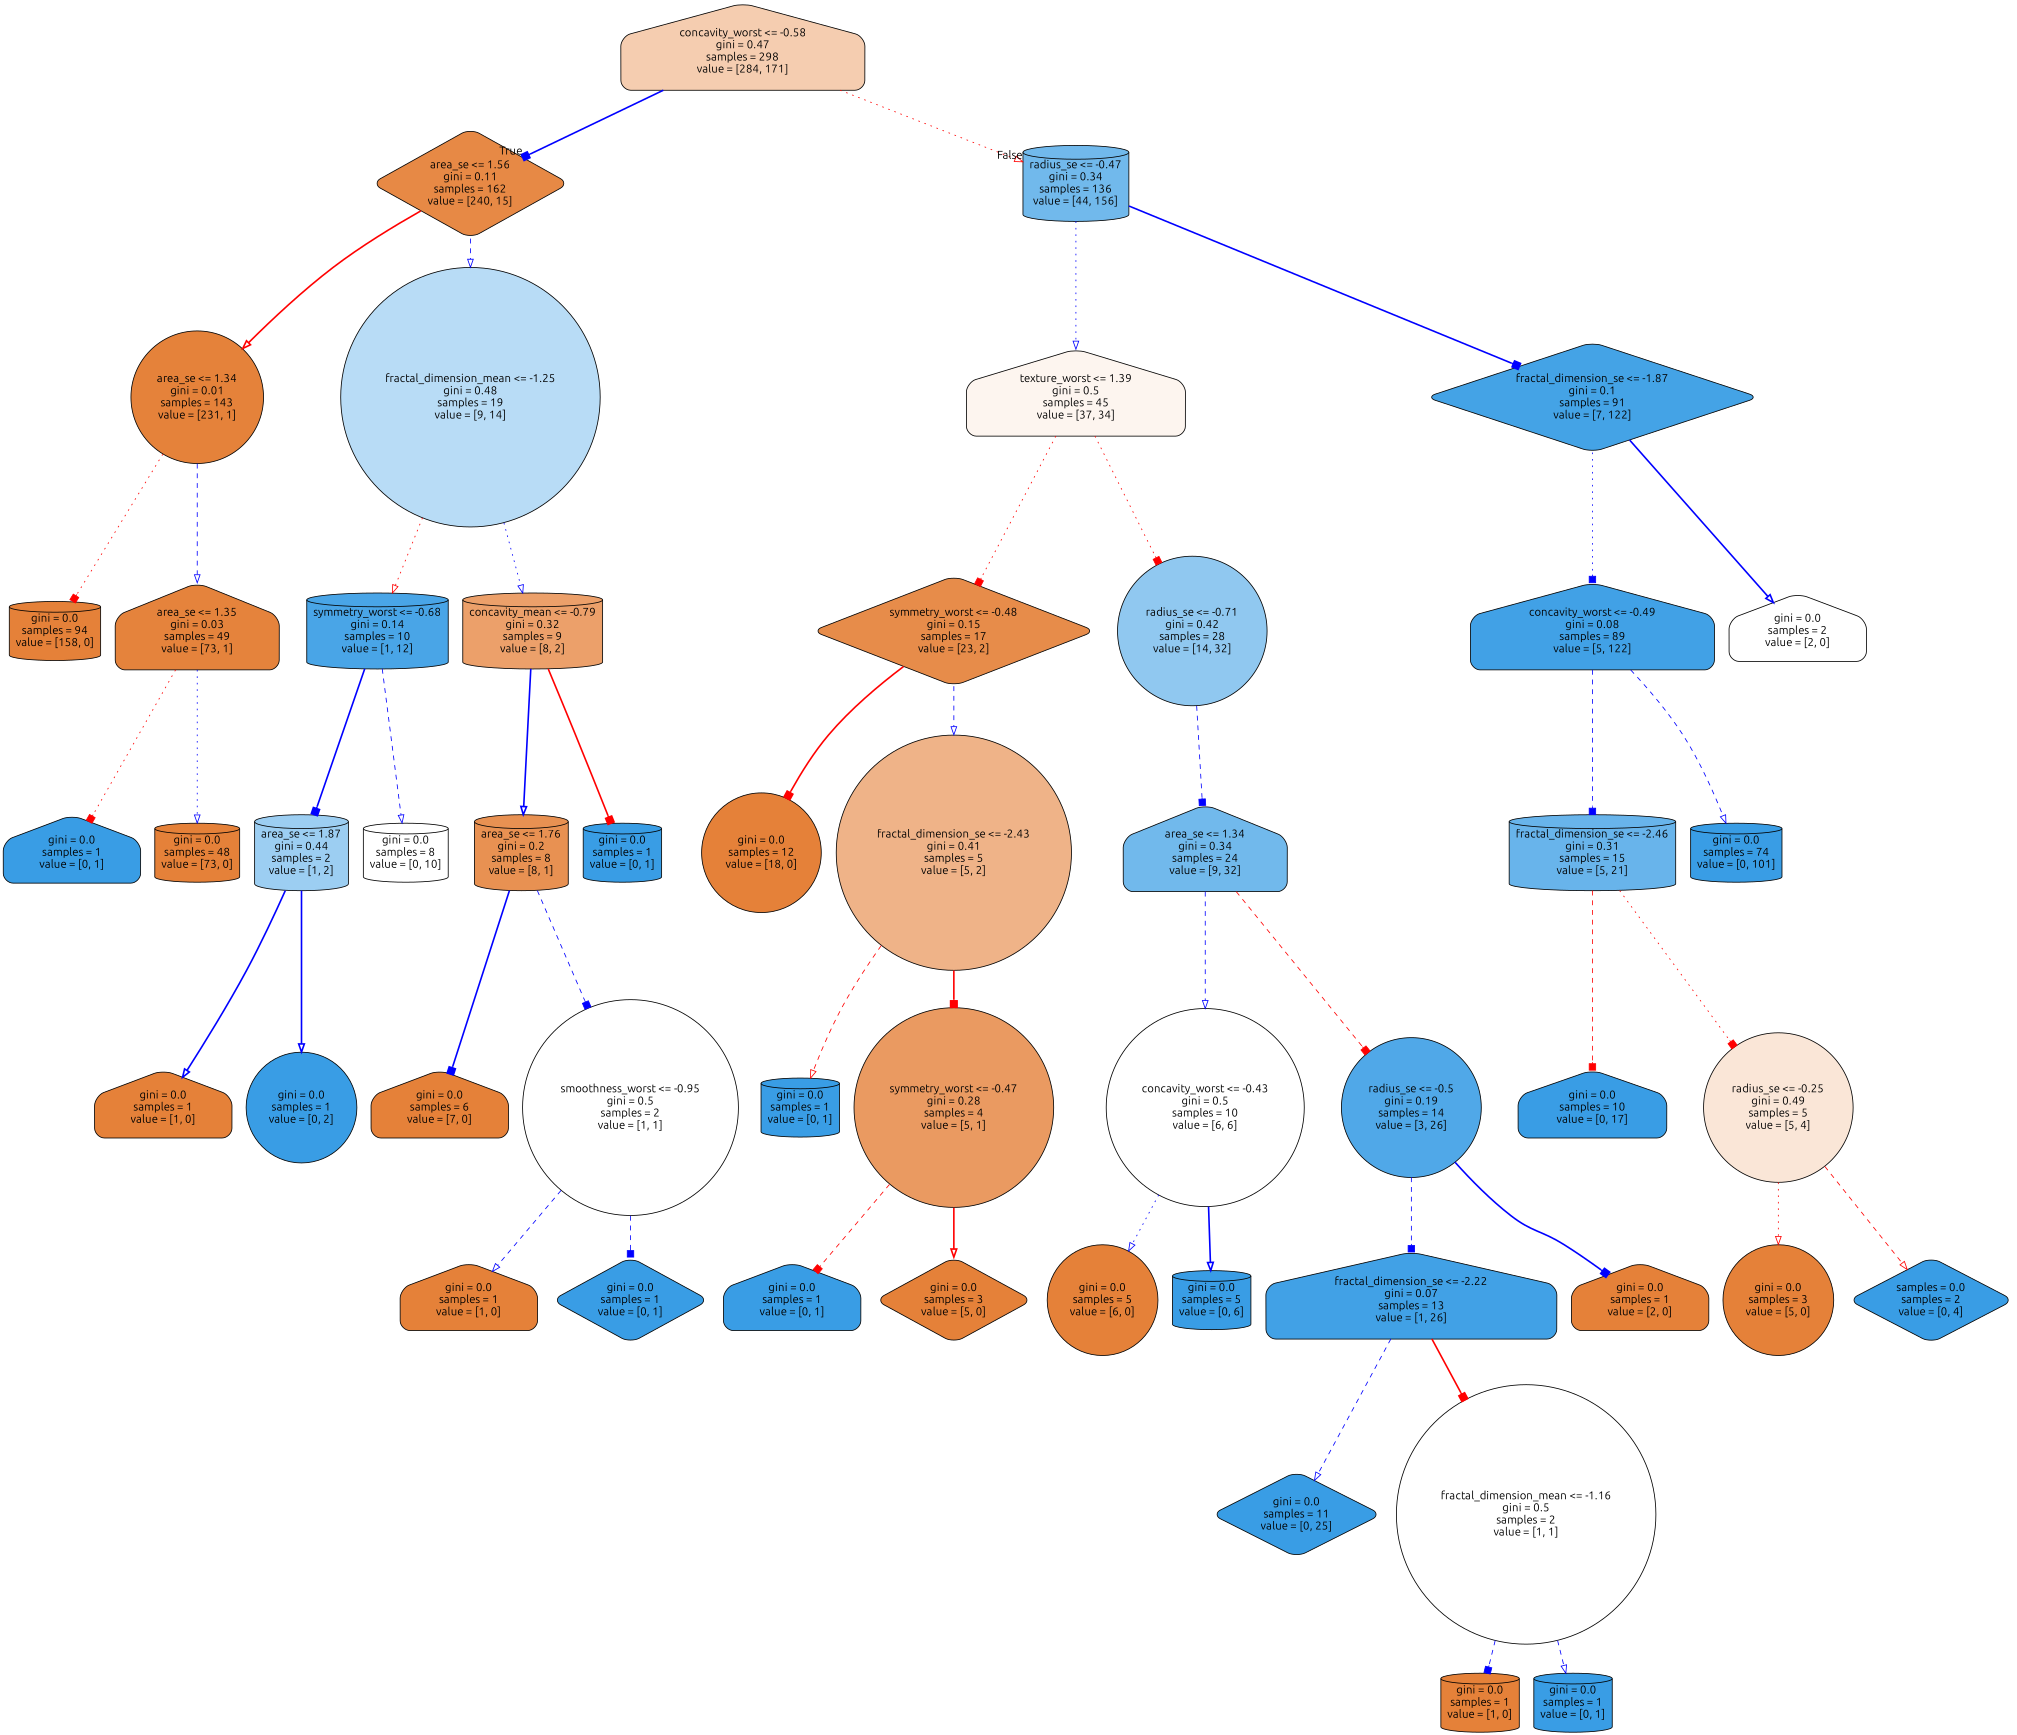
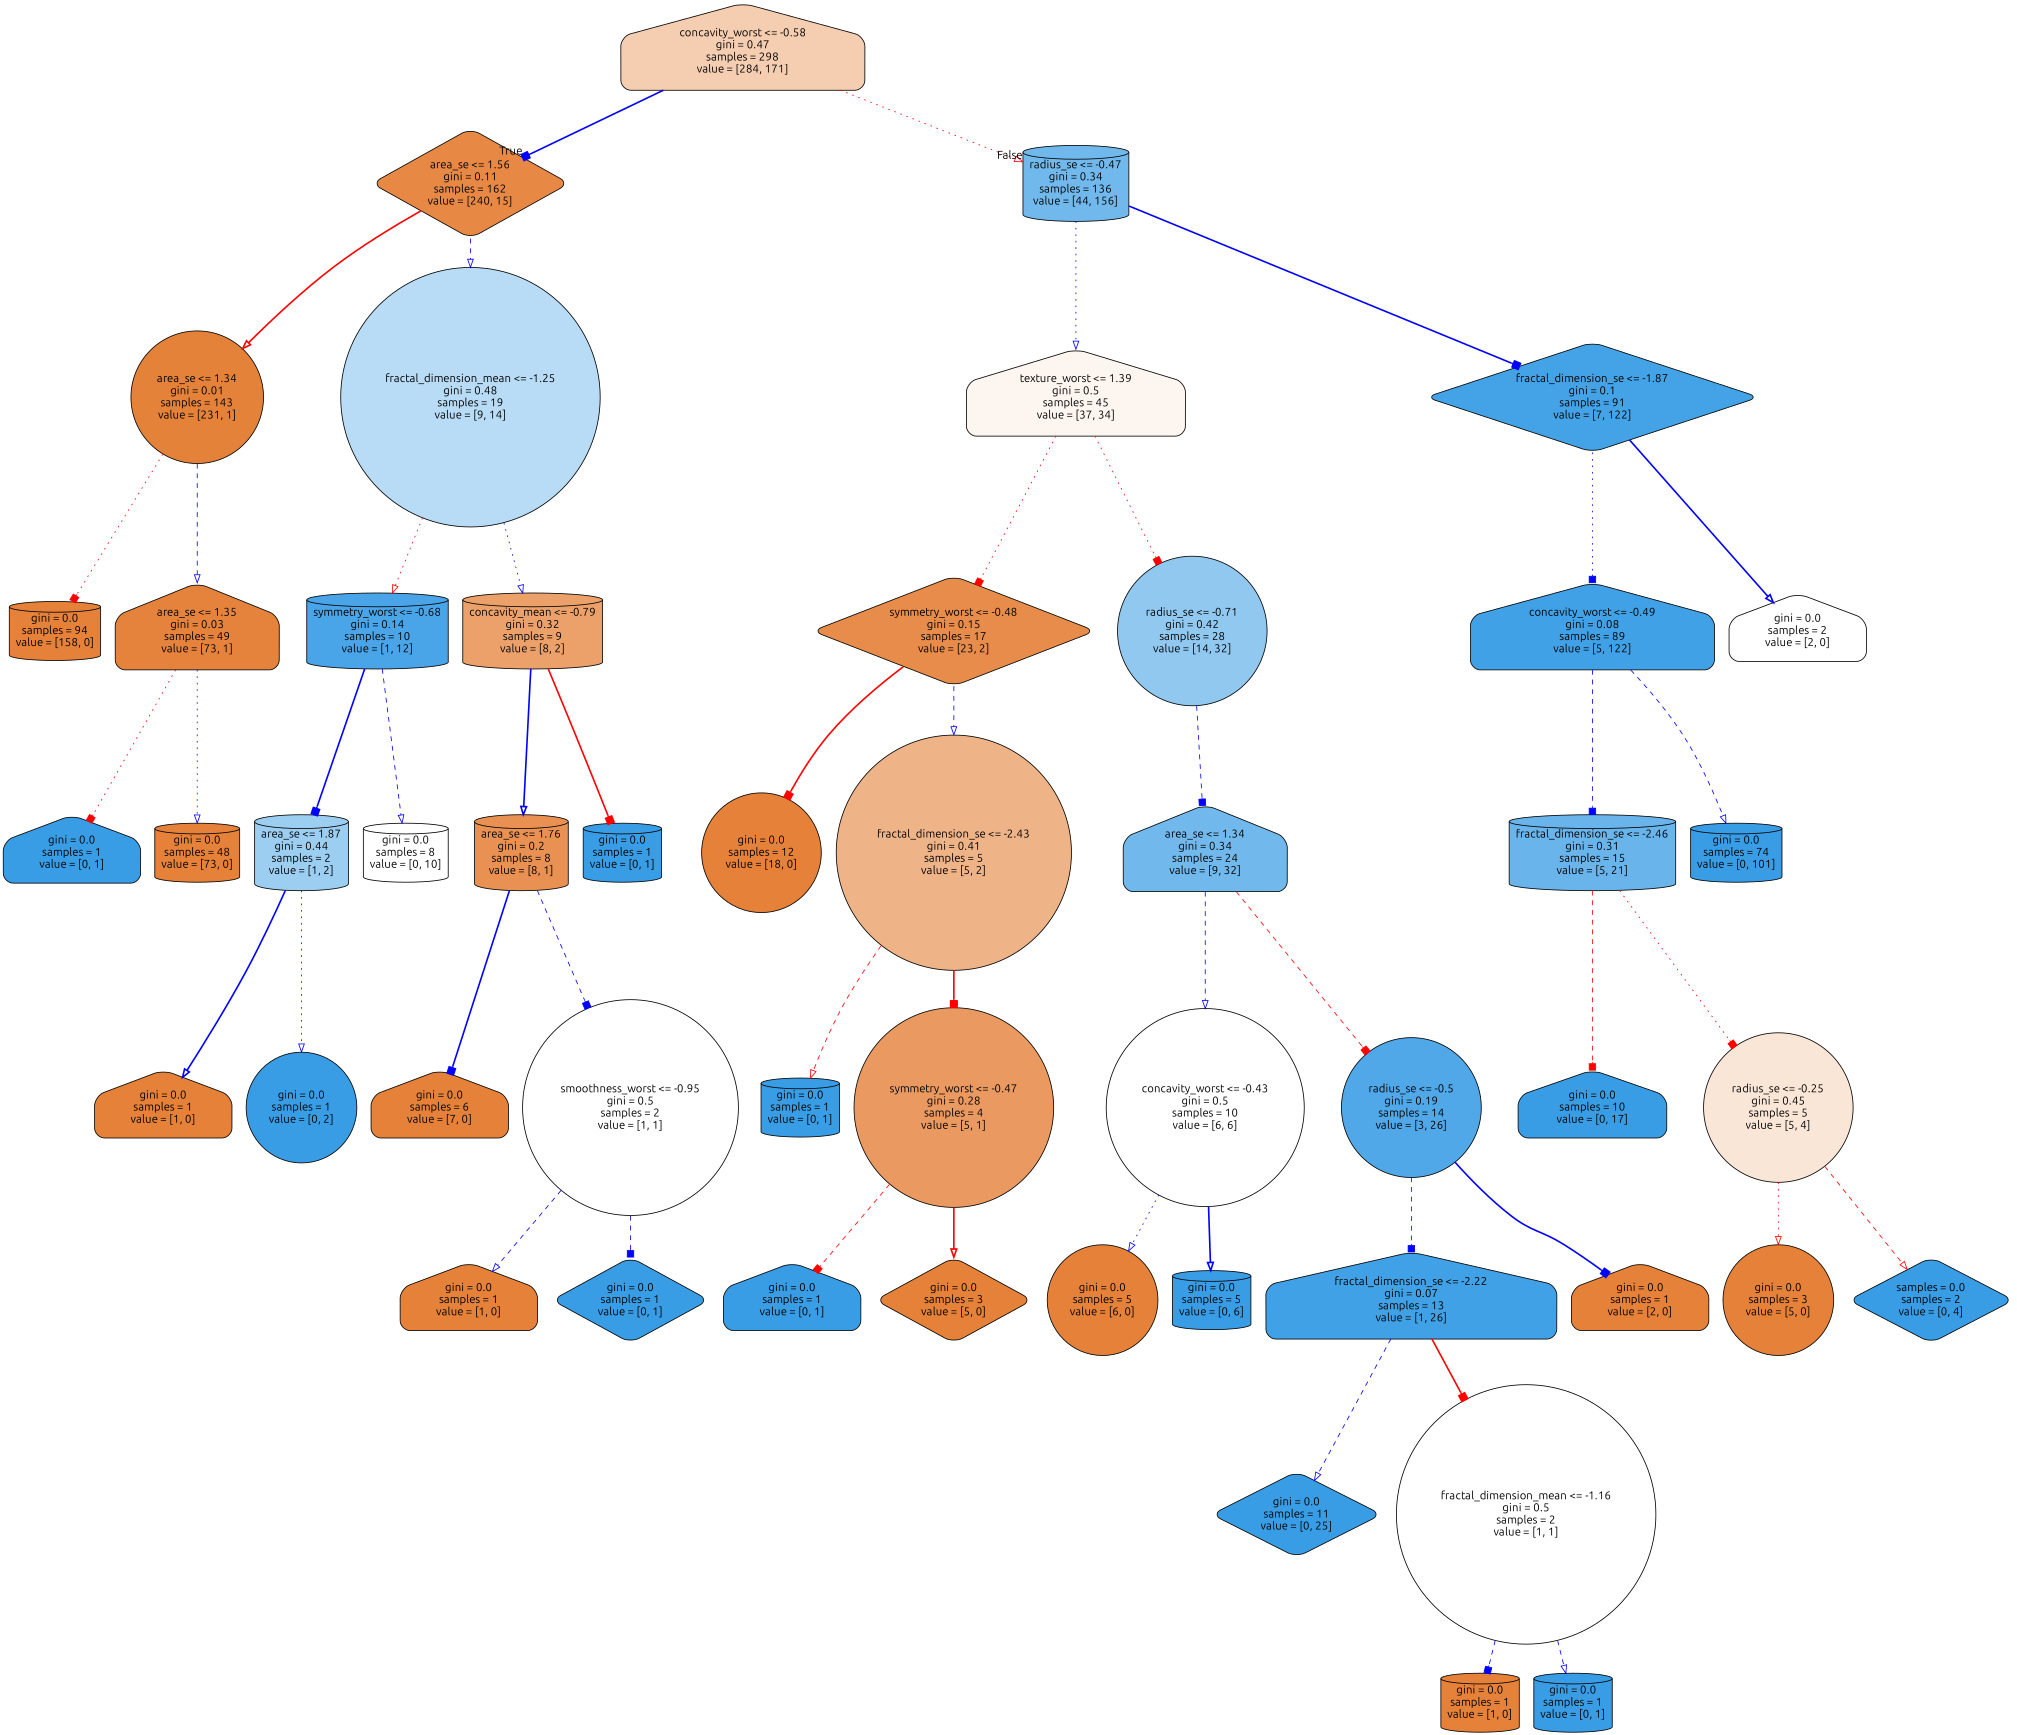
edge "area_se <= 1.87 gini = 0.44 samples = 2 value = [1, 2]" -> "gini = 0.0 samples = 1 value = [0, 2]": style bold -> dotted
node "radius_se <= -0.25 gini = 0.49 samples = 5 value = [5, 4]": label "radius_se <= -0.25 gini = 0.49 samples = 5 value = [5, 4]" -> "radius_se <= -0.25 gini = 0.45 samples = 5 value = [5, 4]"
